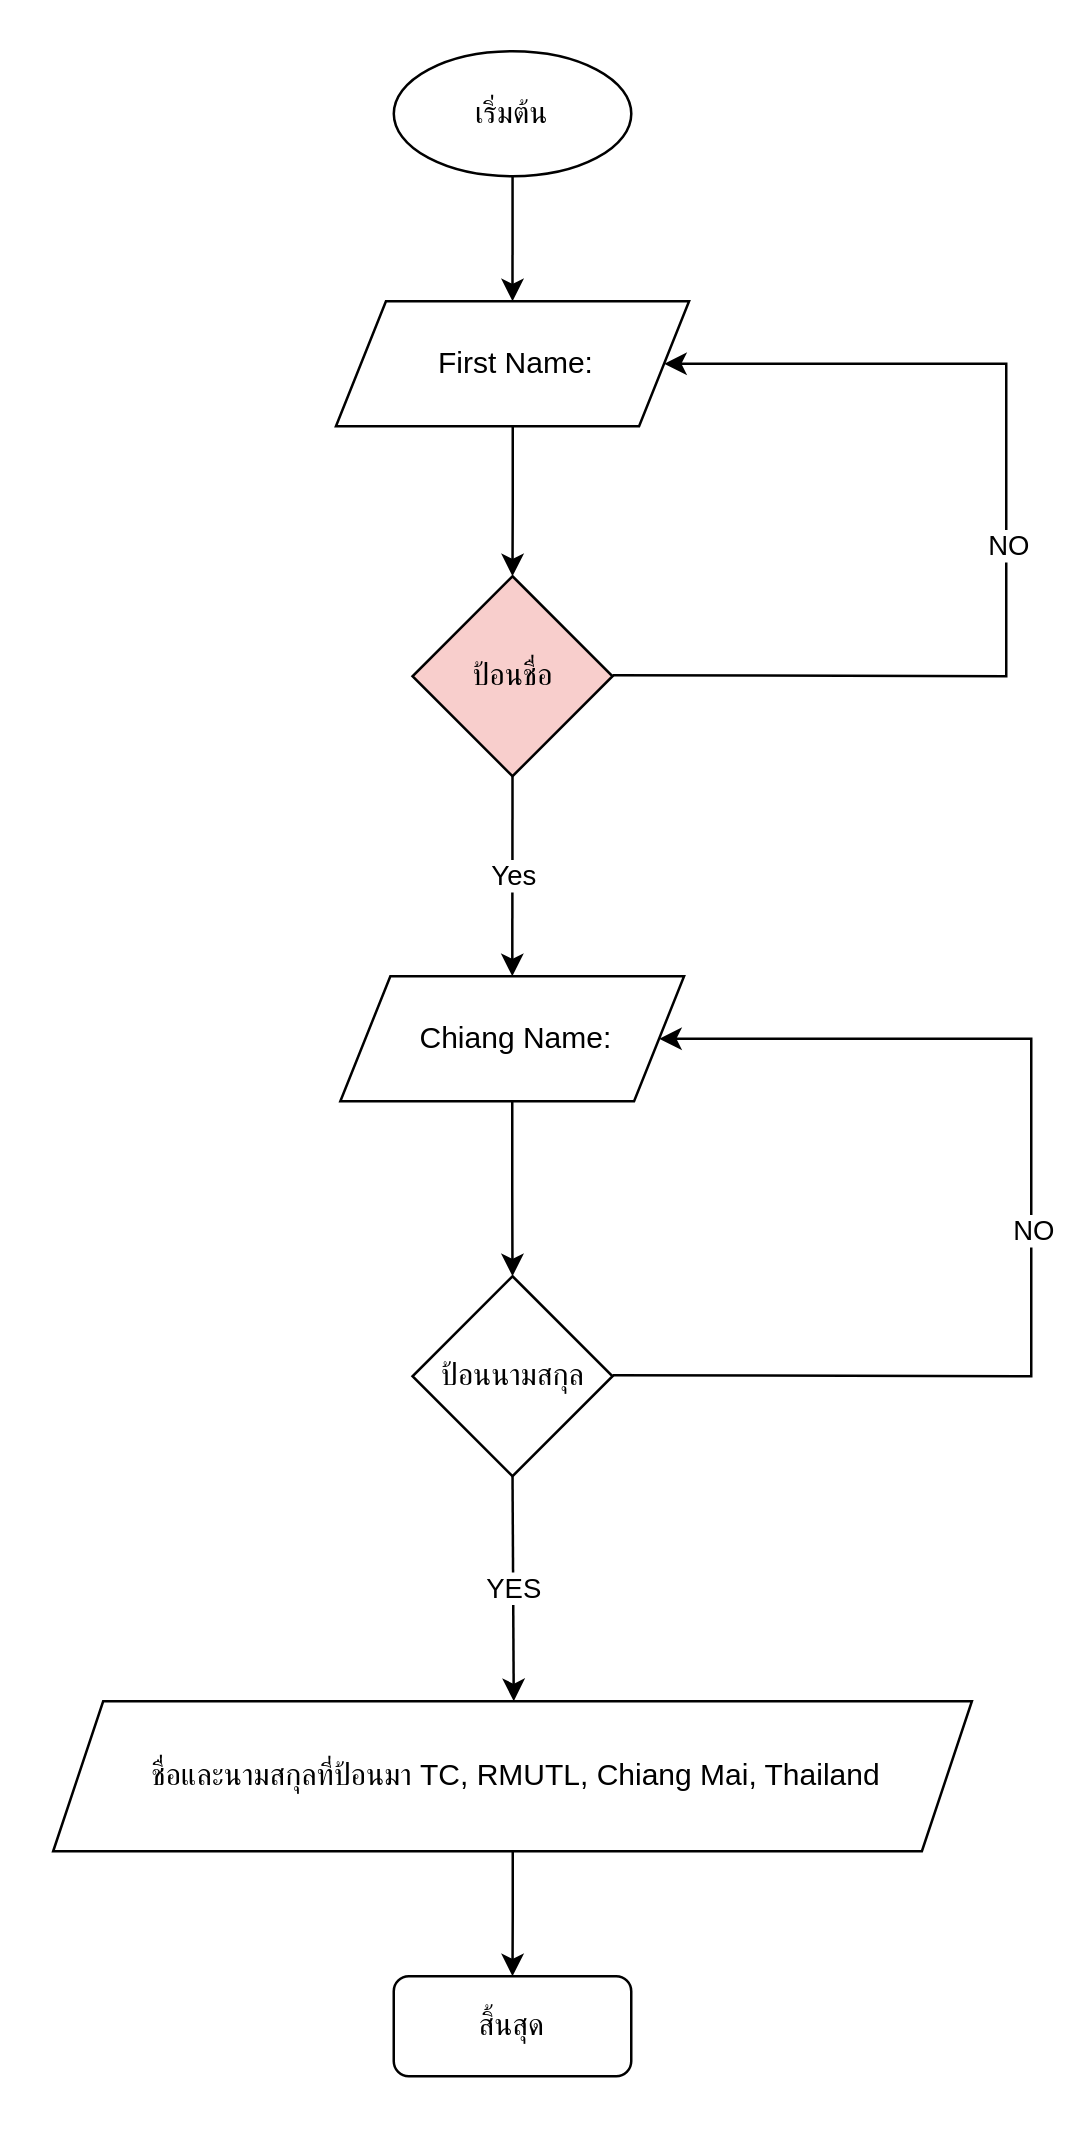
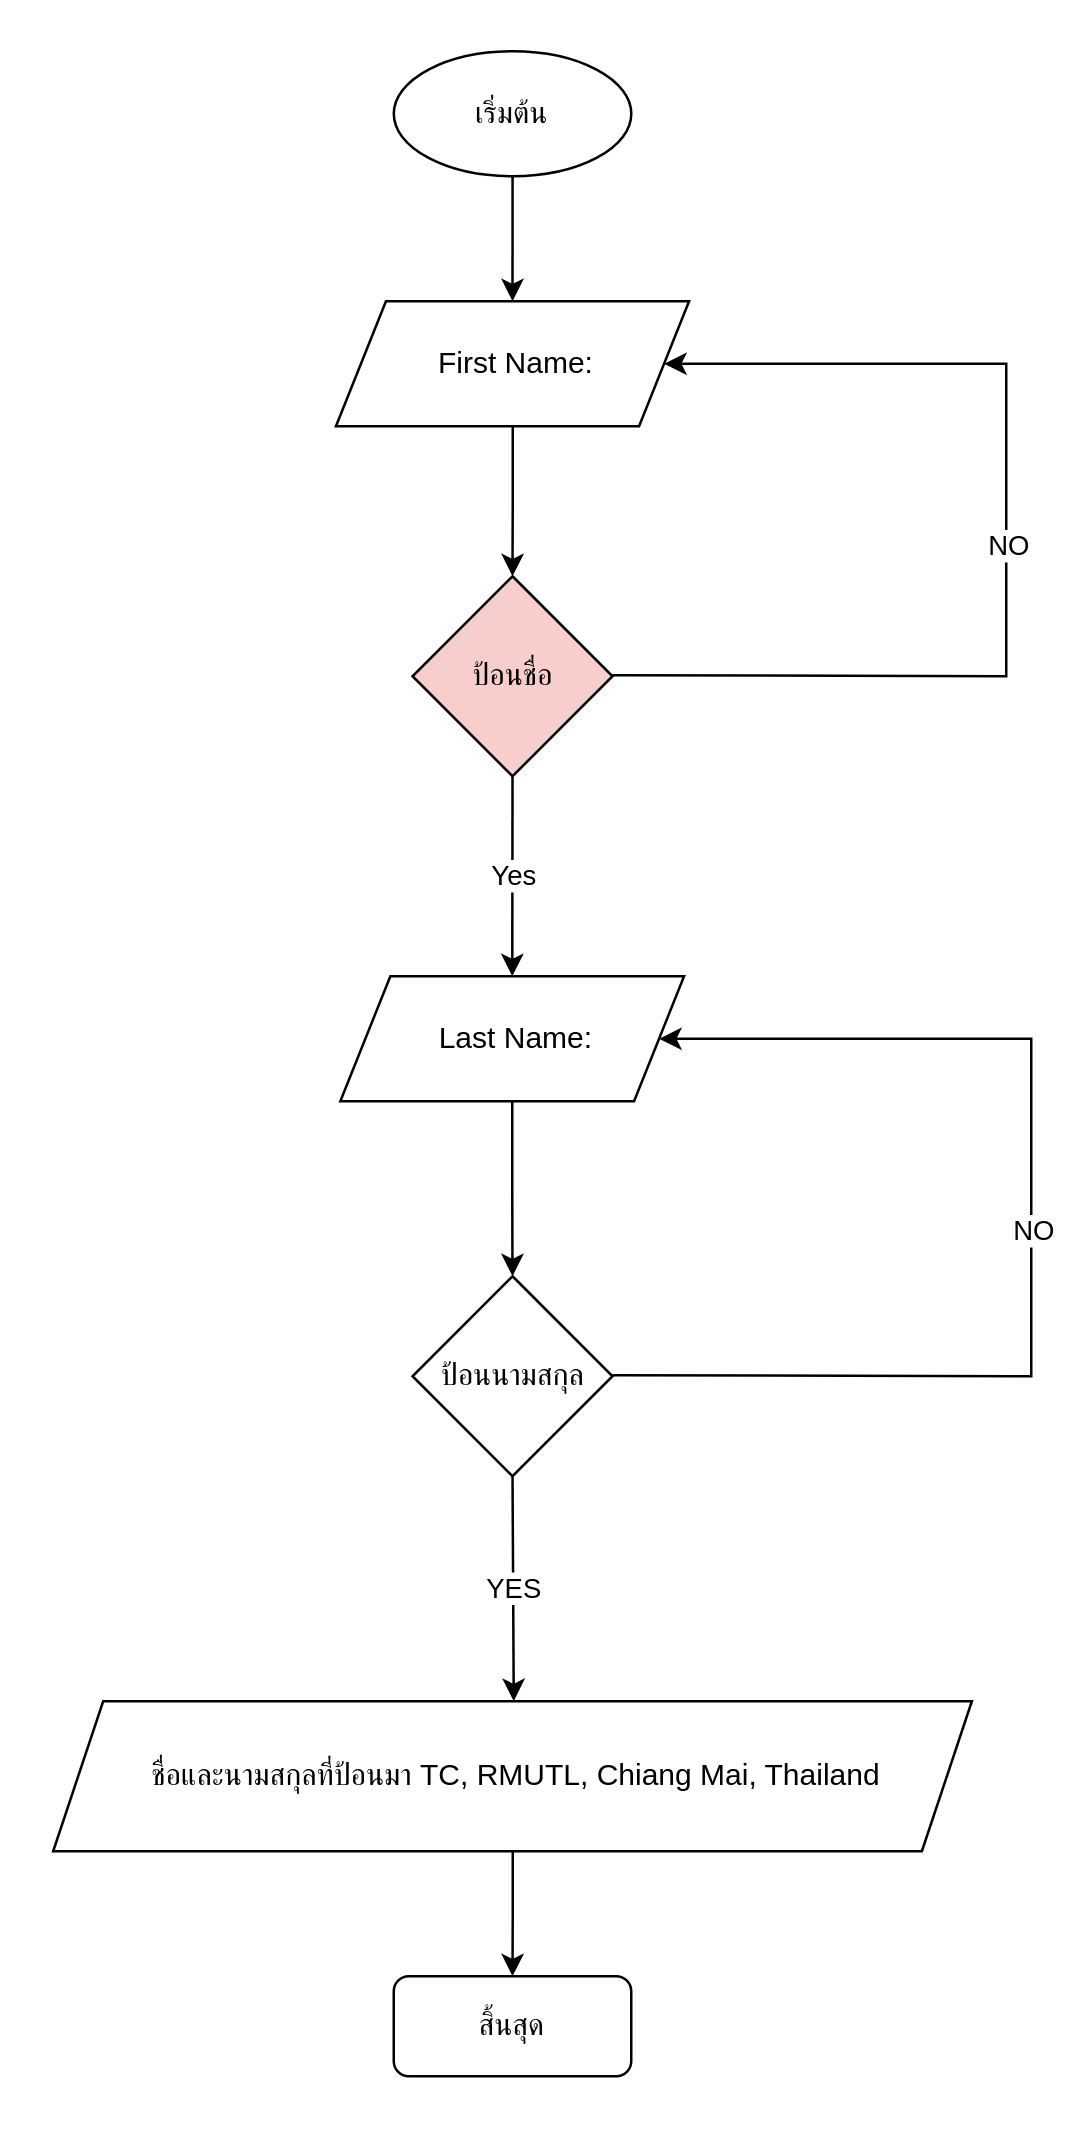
node "Chiang Name:": label "Chiang Name:" -> "Last Name:"
